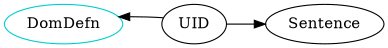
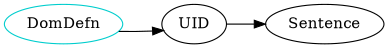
edge "UID" -> "DomDefn": reversed
